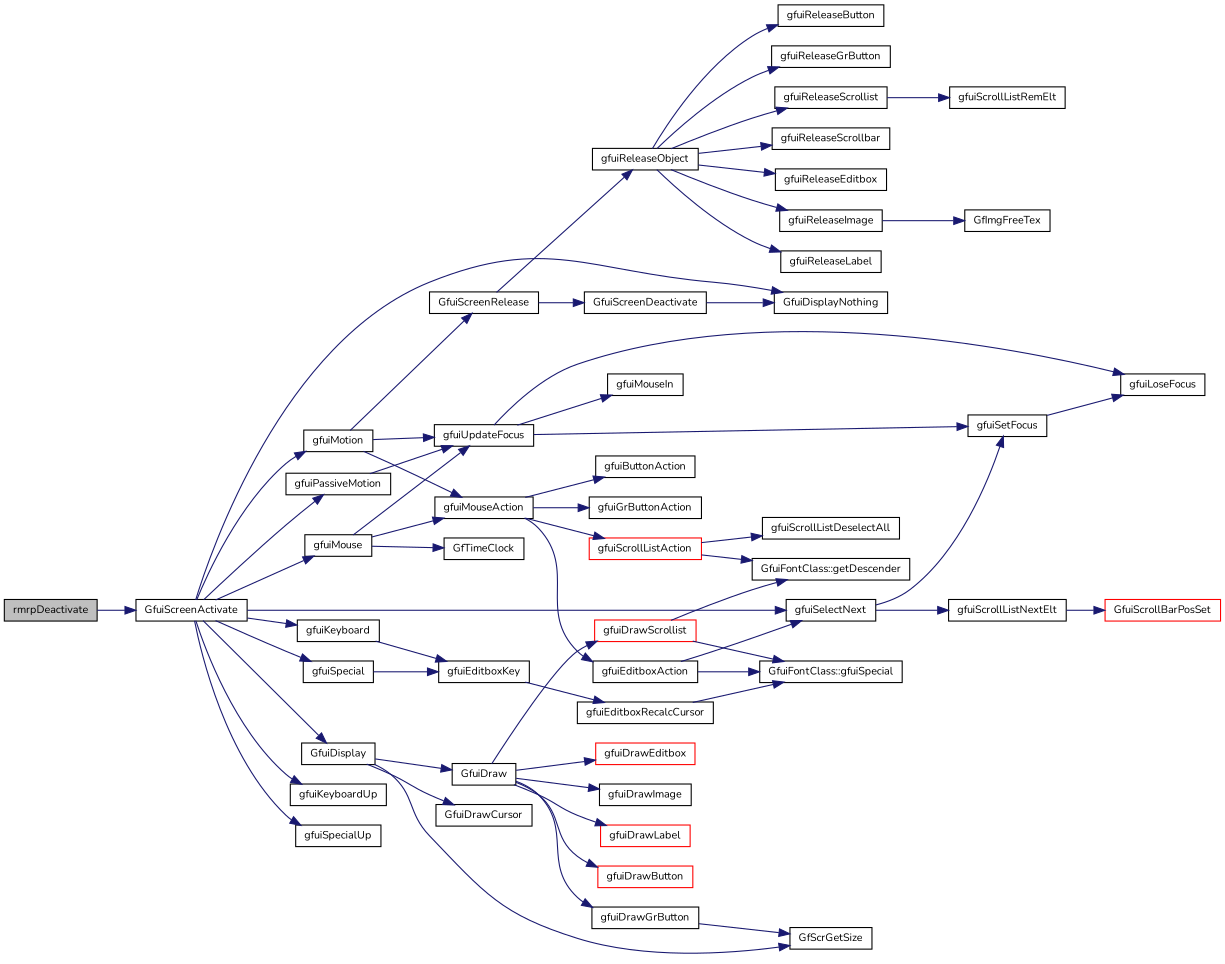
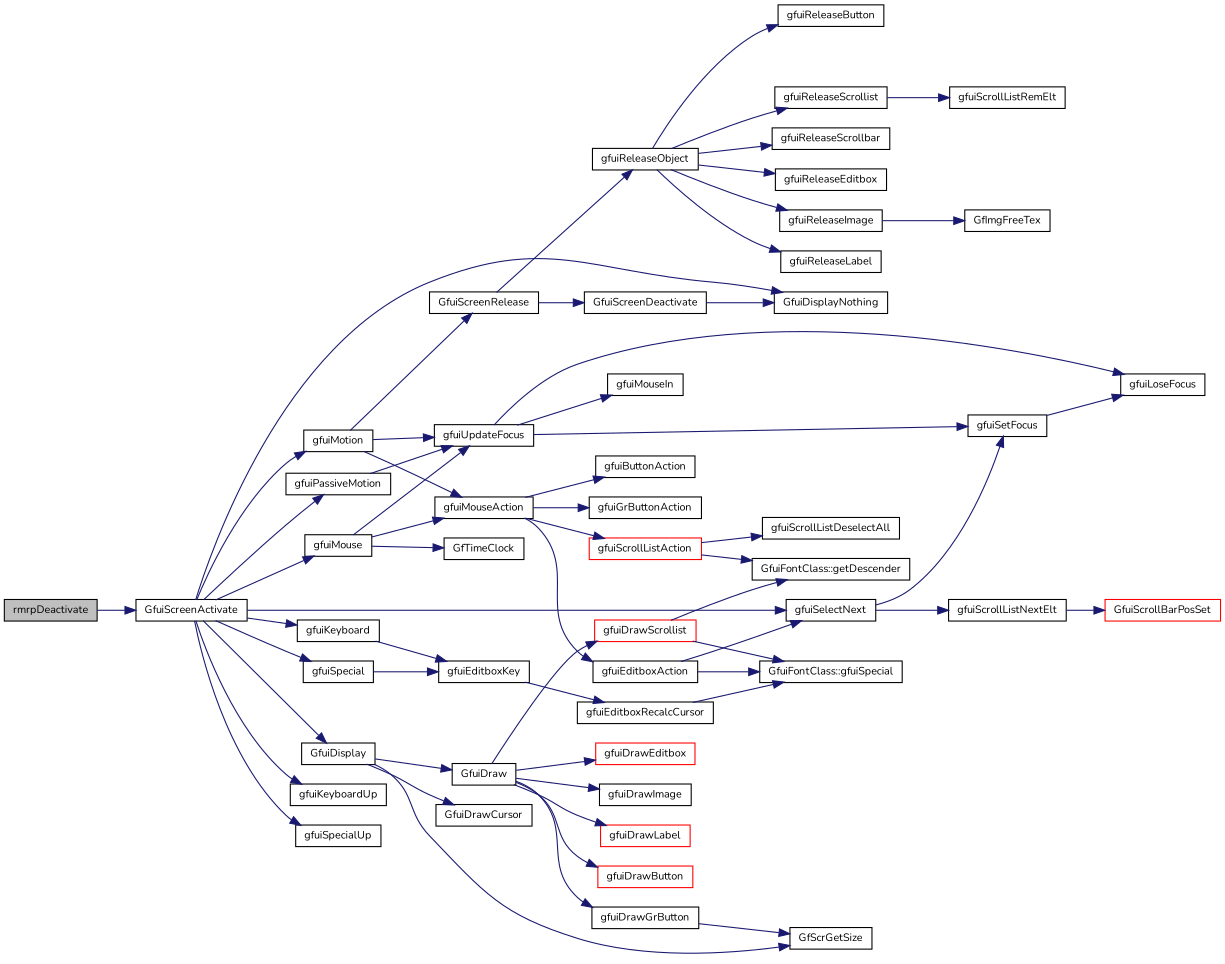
node "gfuiReleaseGrButton": removed
